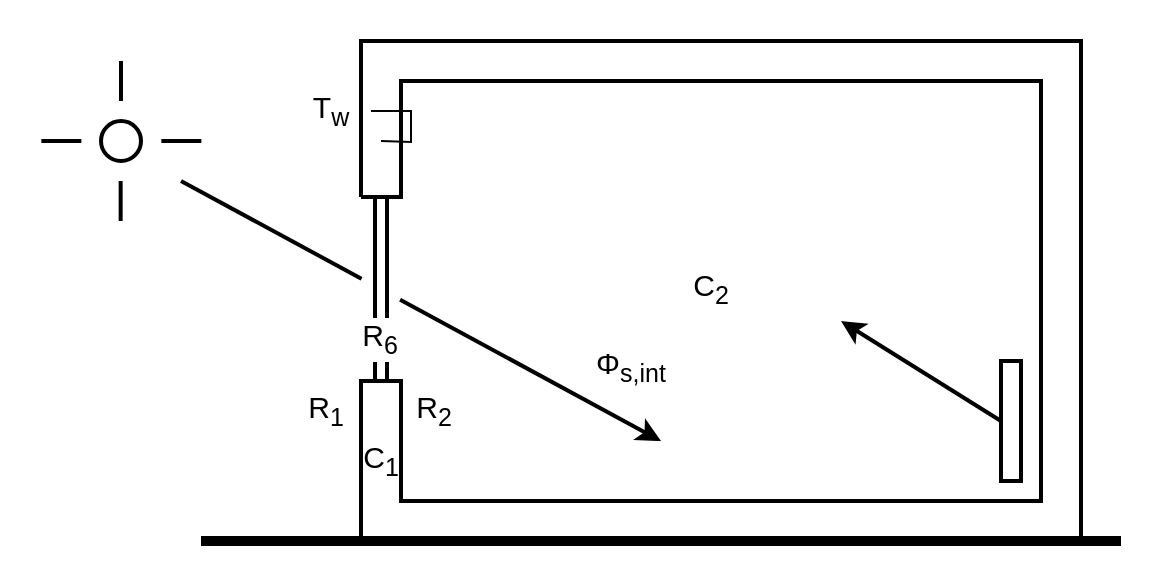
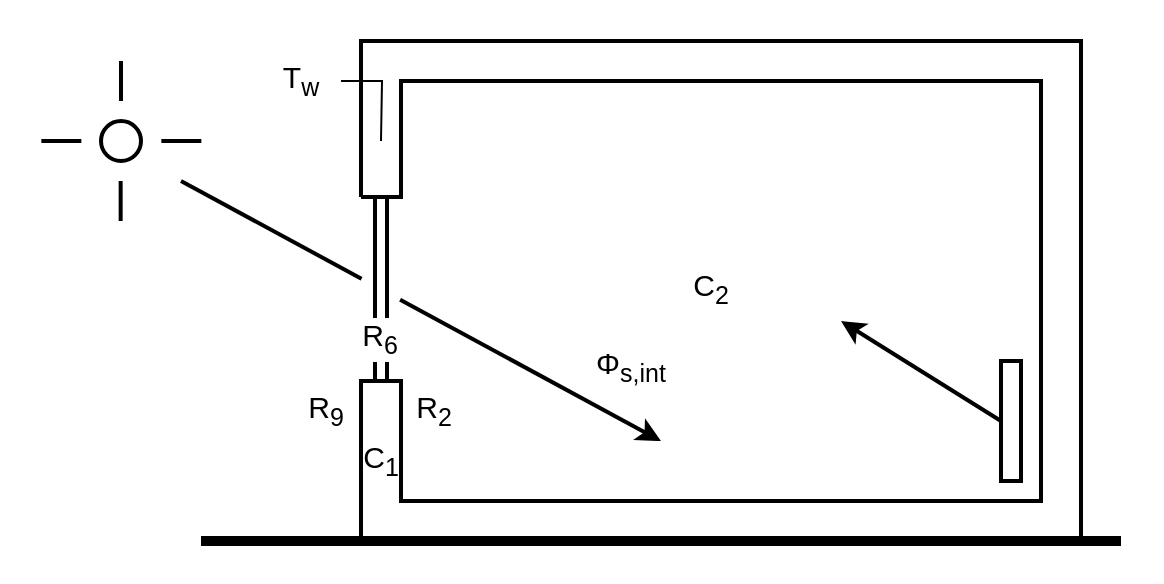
node "Tw": moved (331, 111) -> (301, 81)
node "R1": label "R1" -> "R9"
